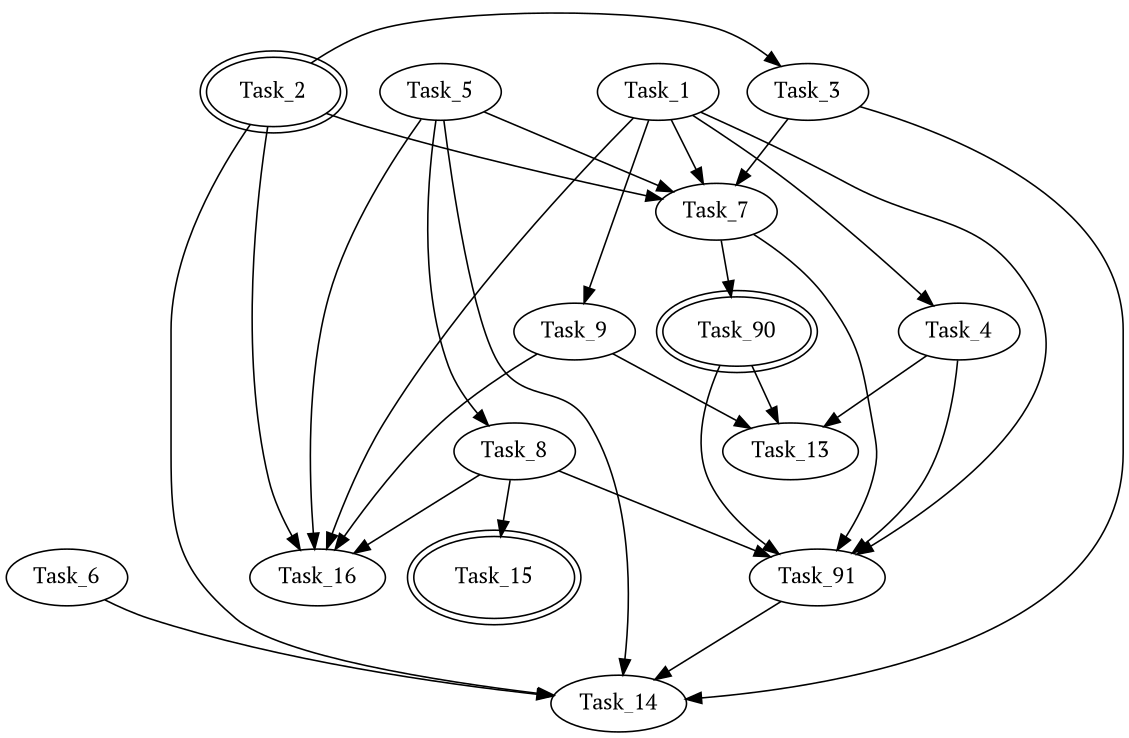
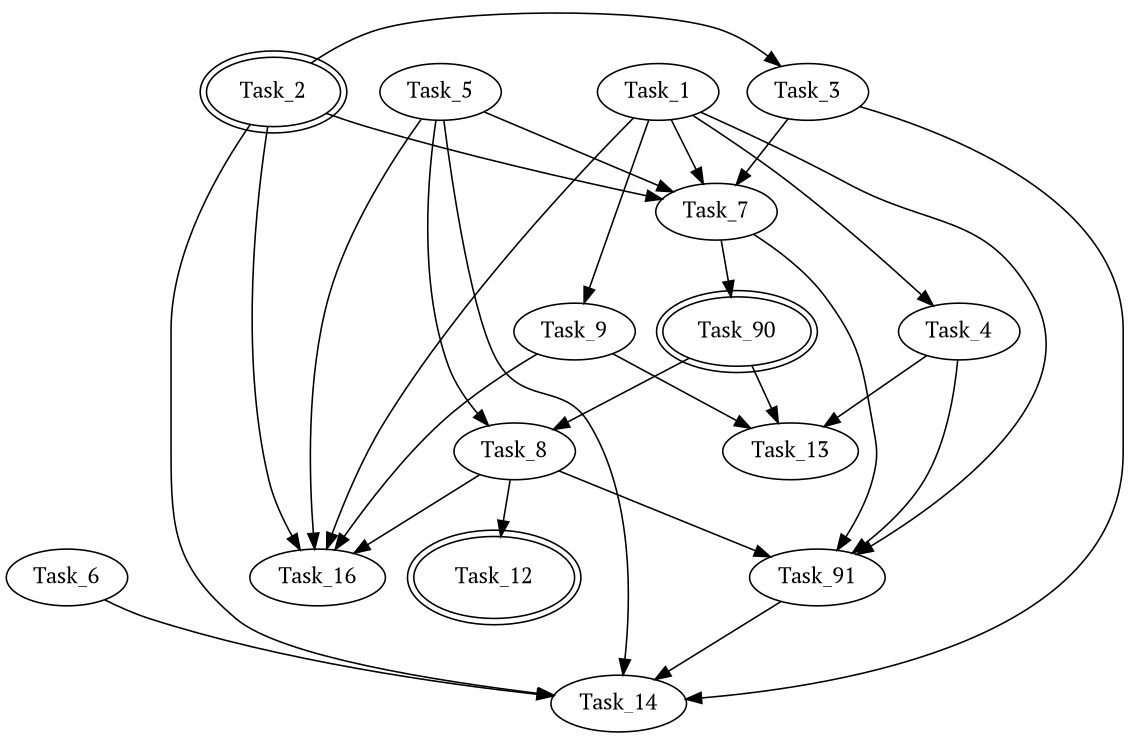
edge "Task_90" -> "Task_91": now "Task_90" -> "Task_8"
node "Task_15": label "Task_15" -> "Task_12"
